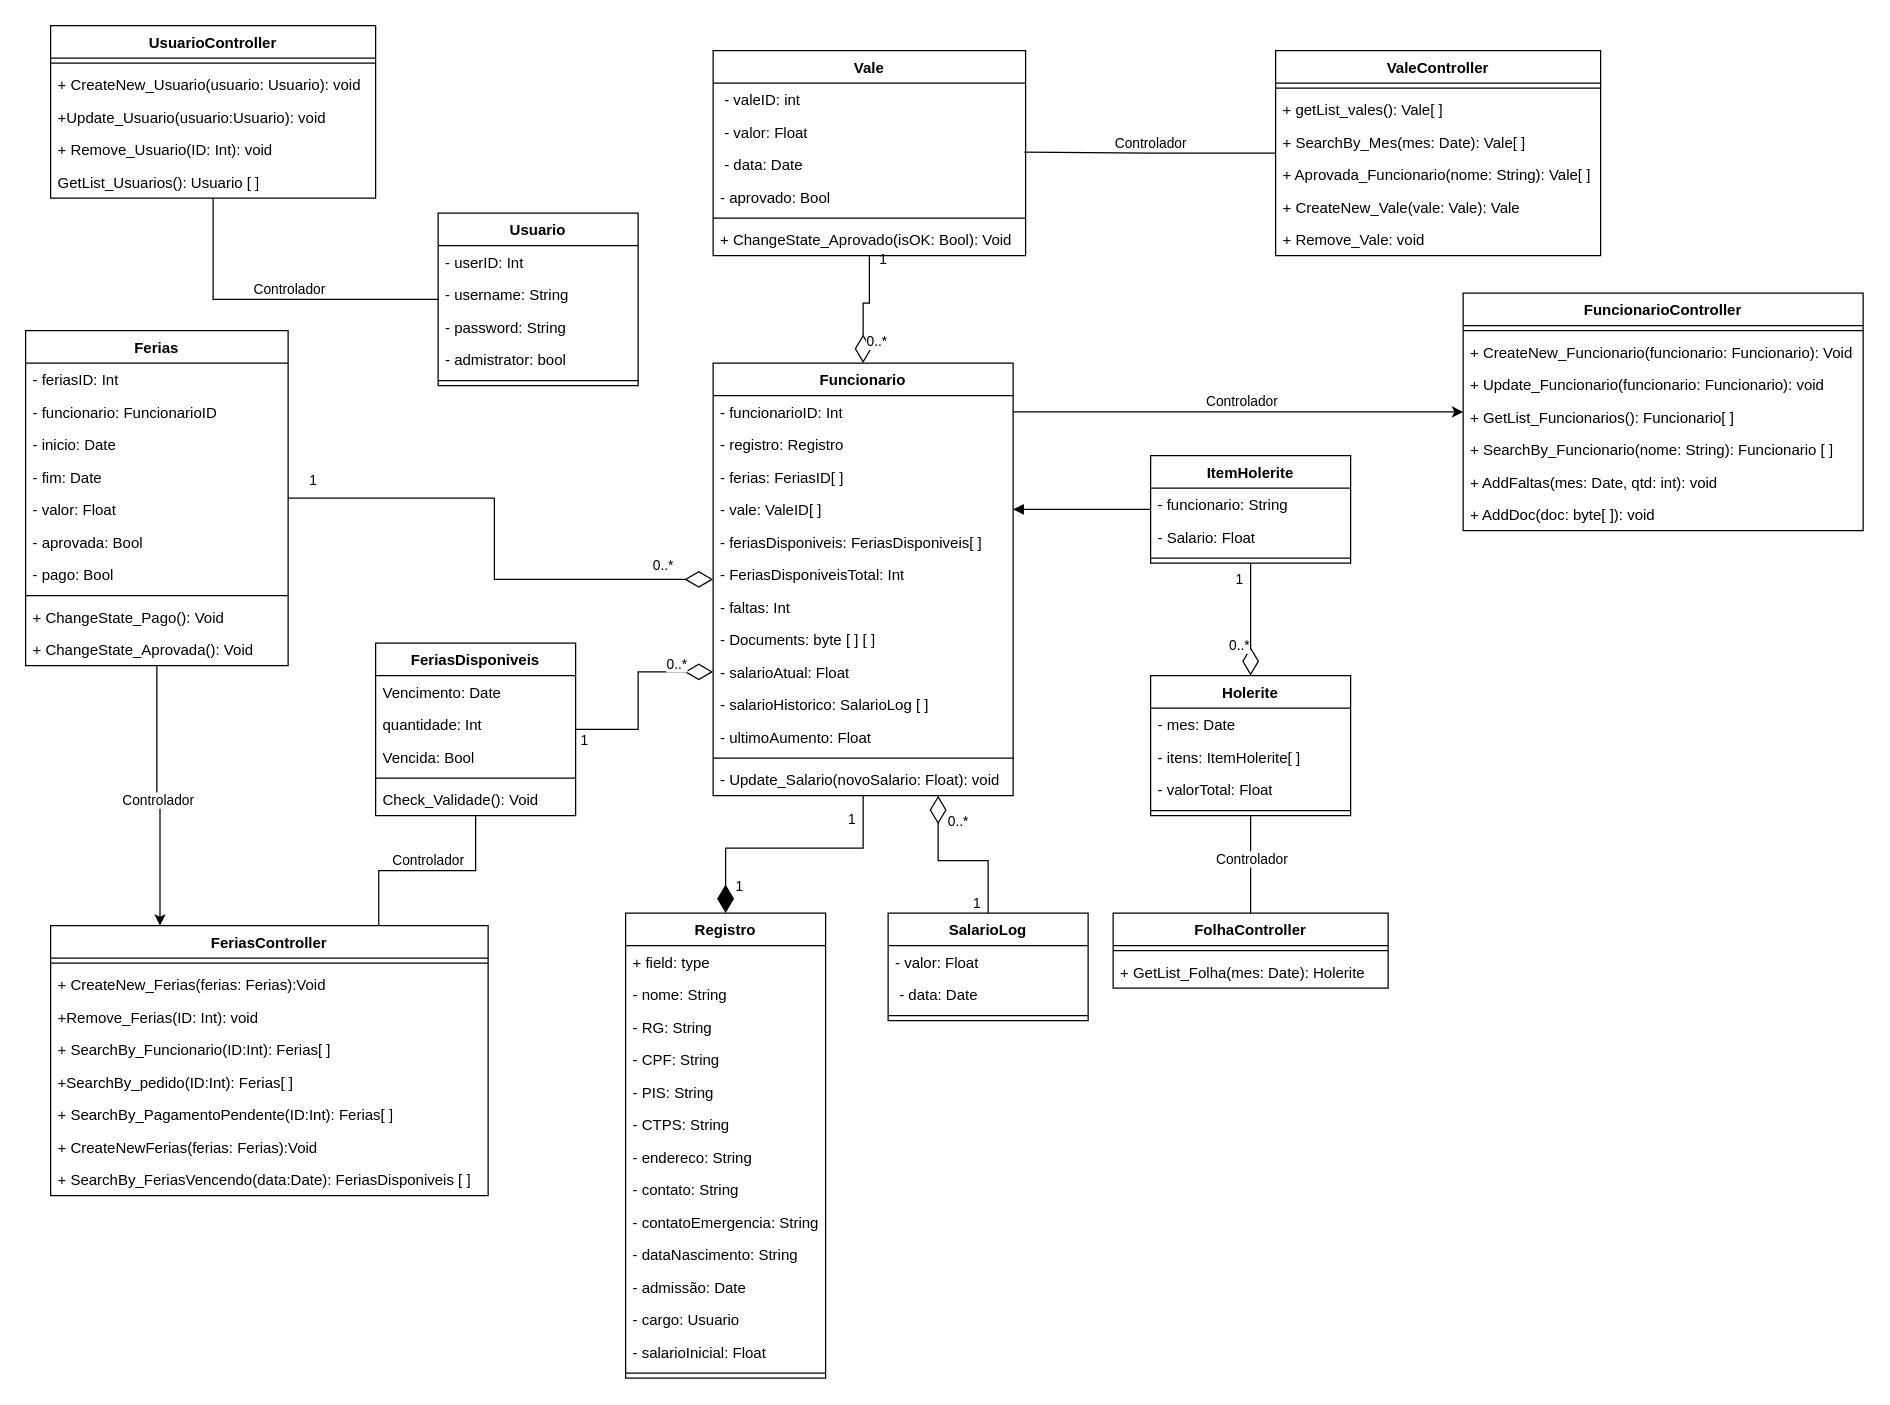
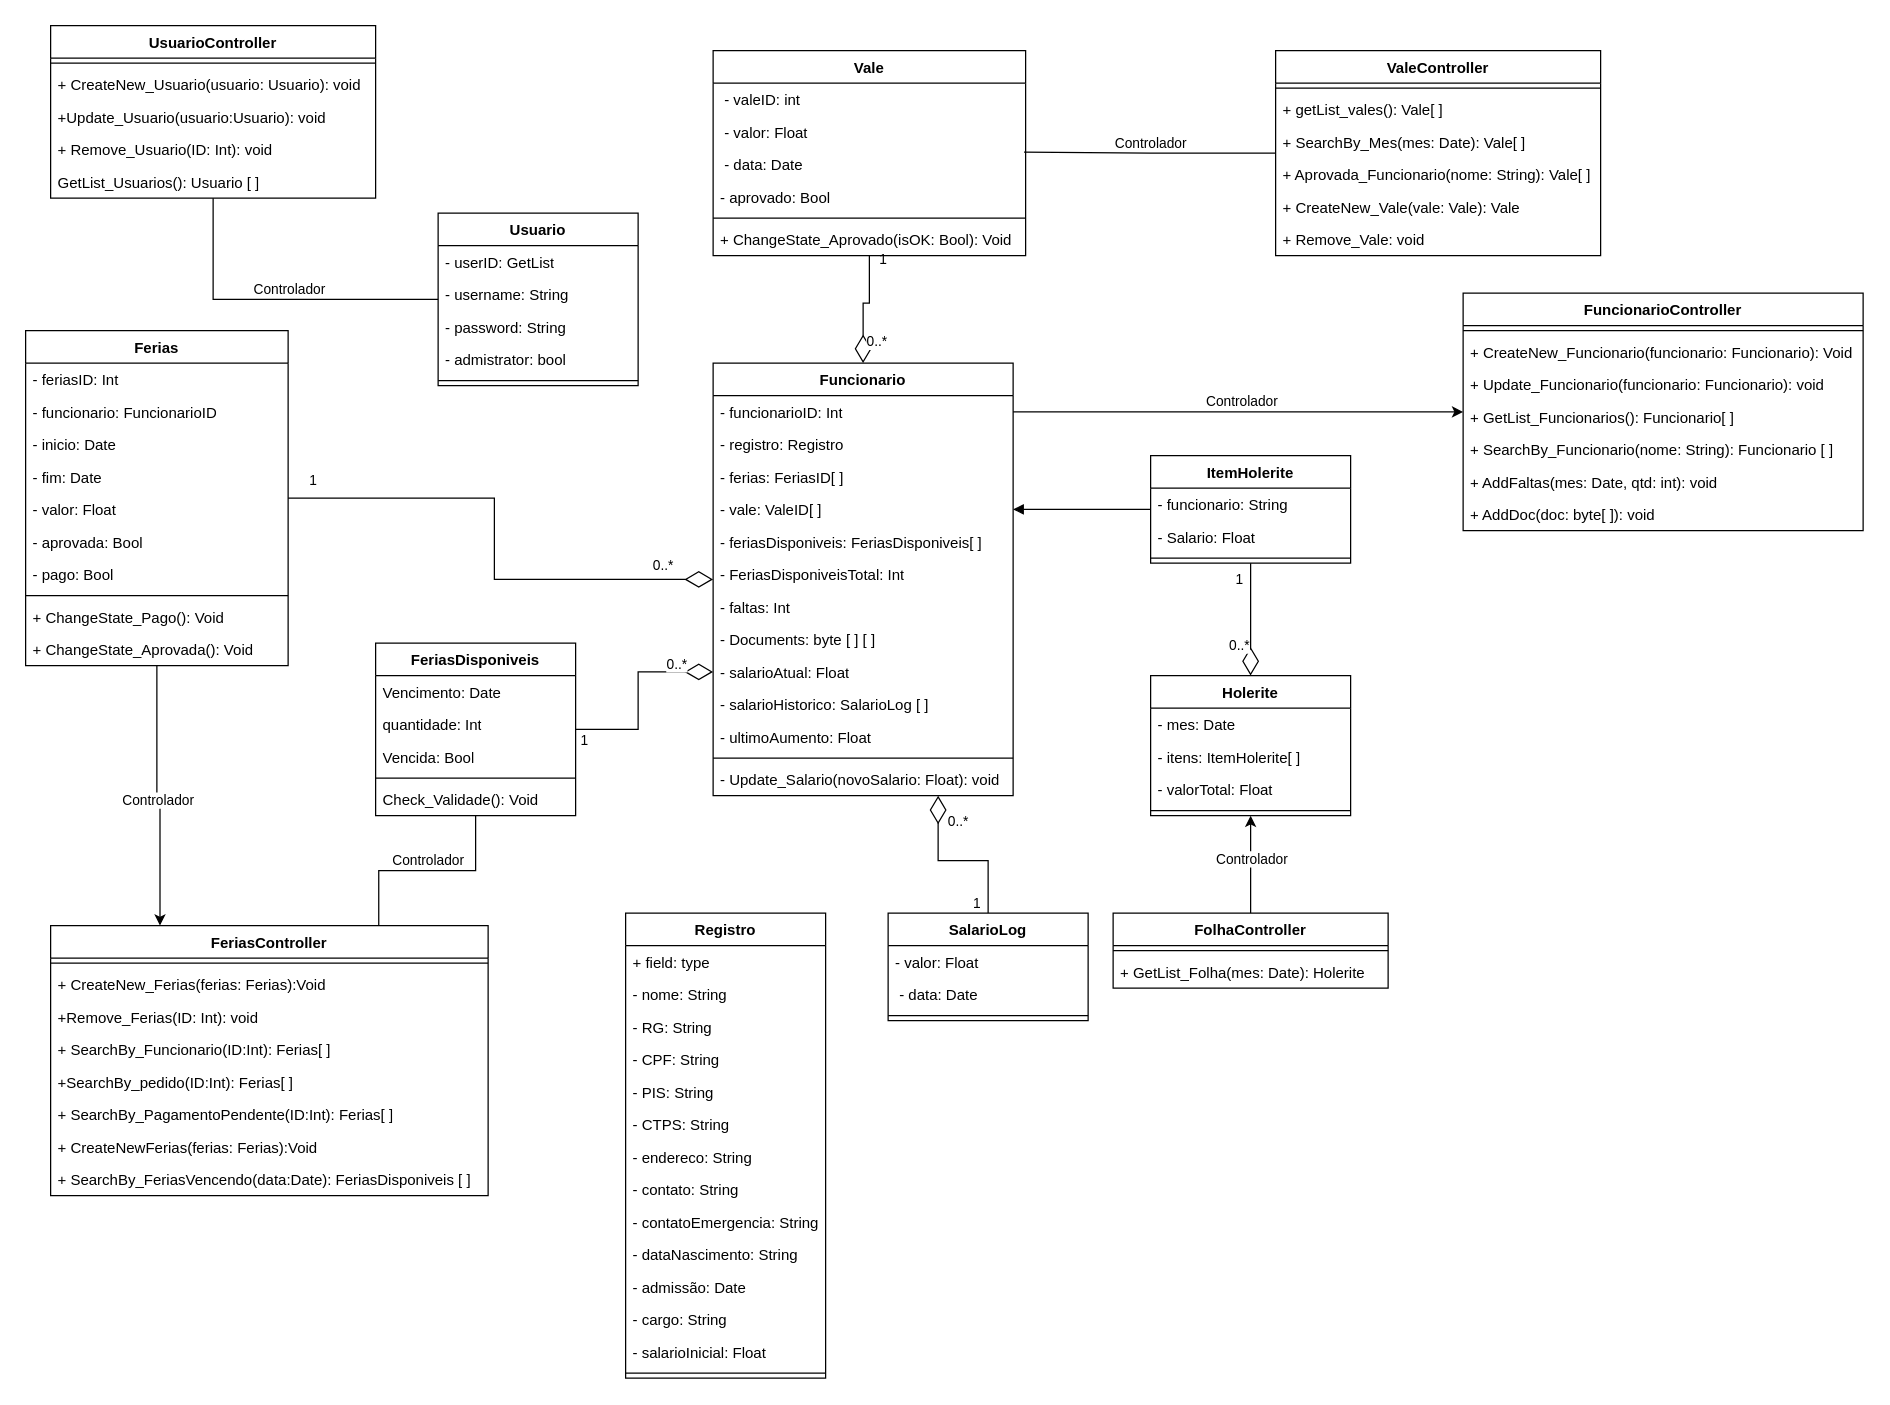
node "- userID: Int": label "- userID: Int" -> "- userID: GetList"
edge "Holerite" -- "FolhaController": arrowhead none -> classic
edge "Funcionario" -> "Registro": removed, labels "1", "1"
node "- cargo: Usuario": label "- cargo: Usuario" -> "- cargo: String"
